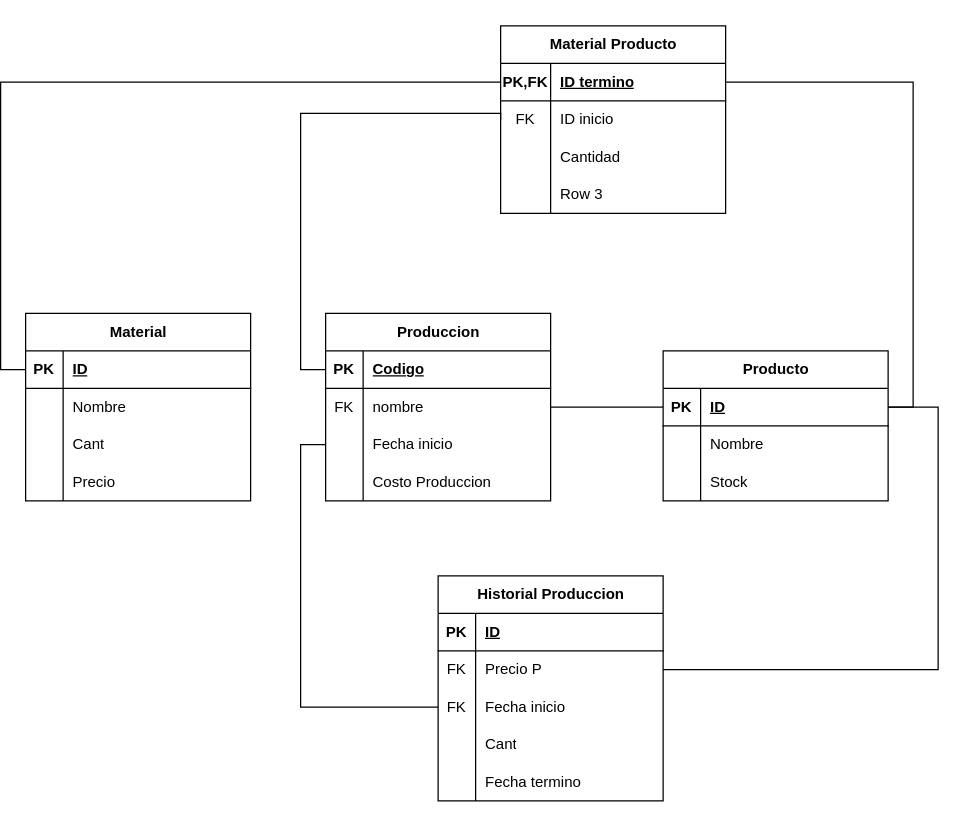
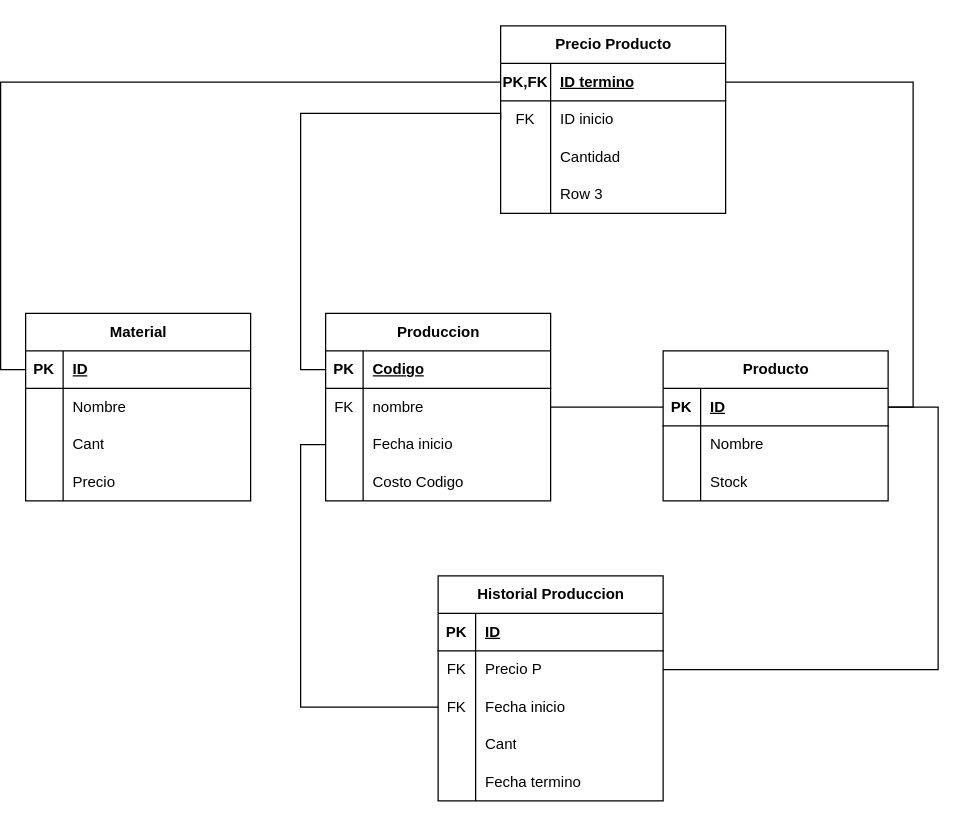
node "Material Producto": label "Material Producto" -> "Precio Producto"
node "Costo Produccion": label "Costo Produccion" -> "Costo Codigo"
